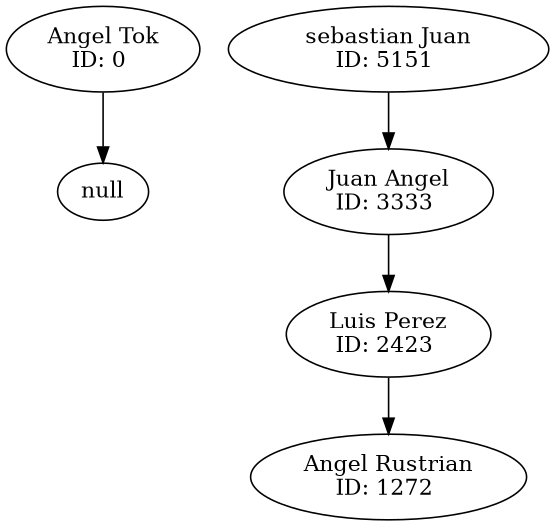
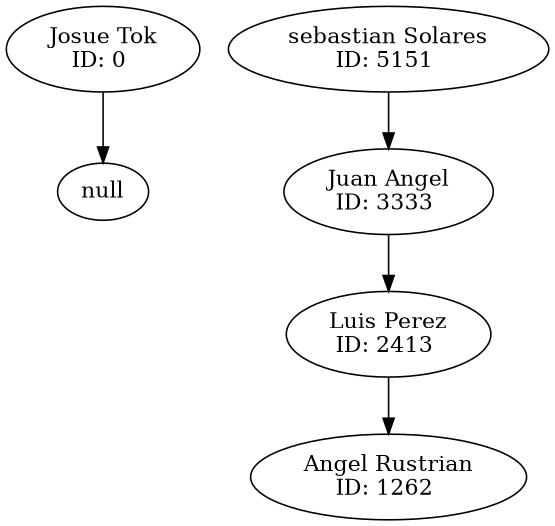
node "Angel Tok ID: 0": label "Angel Tok ID: 0" -> "Josue Tok ID: 0"
node "sebastian Juan ID: 5151": label "sebastian Juan ID: 5151" -> "sebastian Solares ID: 5151"
node "Luis Perez ID: 2423": label "Luis Perez ID: 2423" -> "Luis Perez ID: 2413"
node "Angel Rustrian ID: 1272": label "Angel Rustrian ID: 1272" -> "Angel Rustrian ID: 1262"
